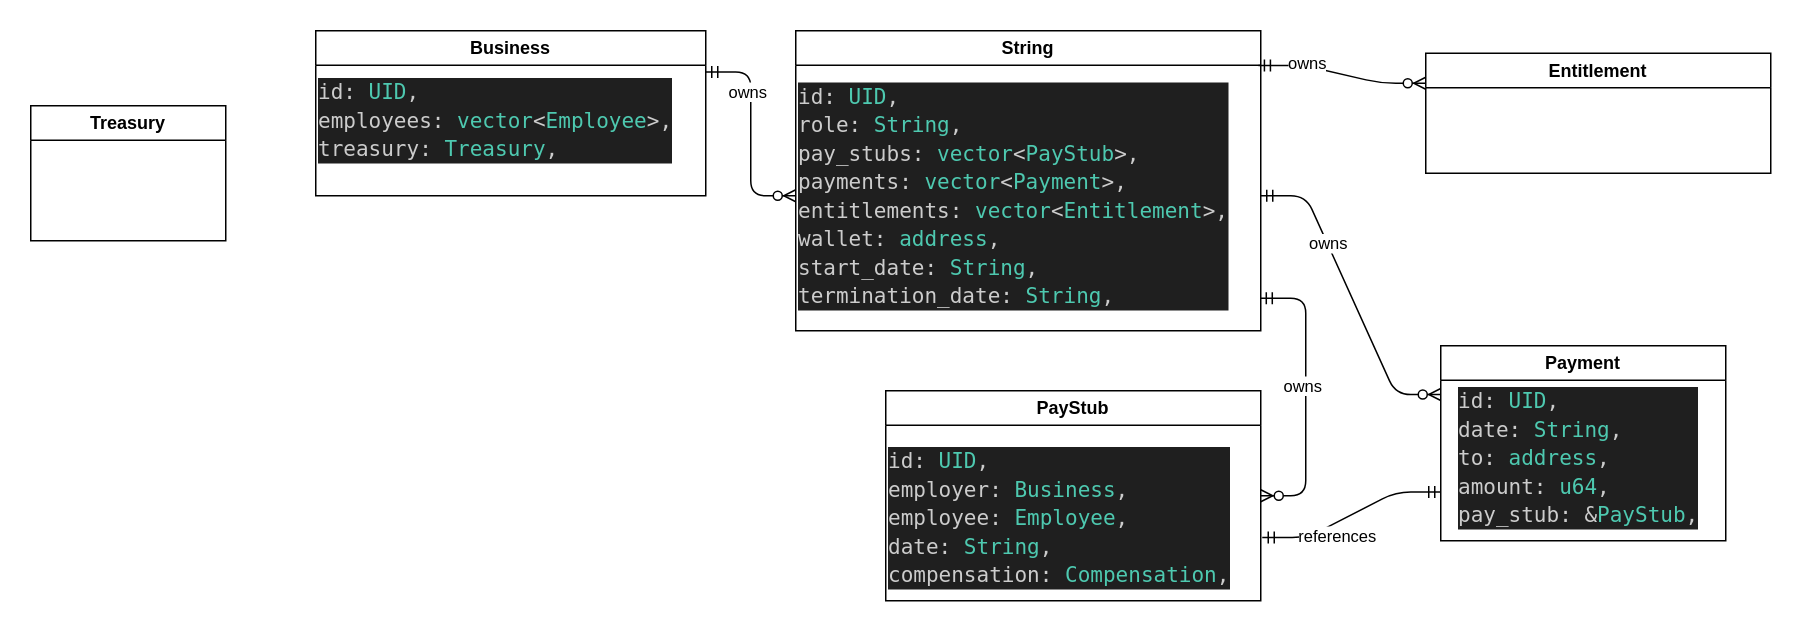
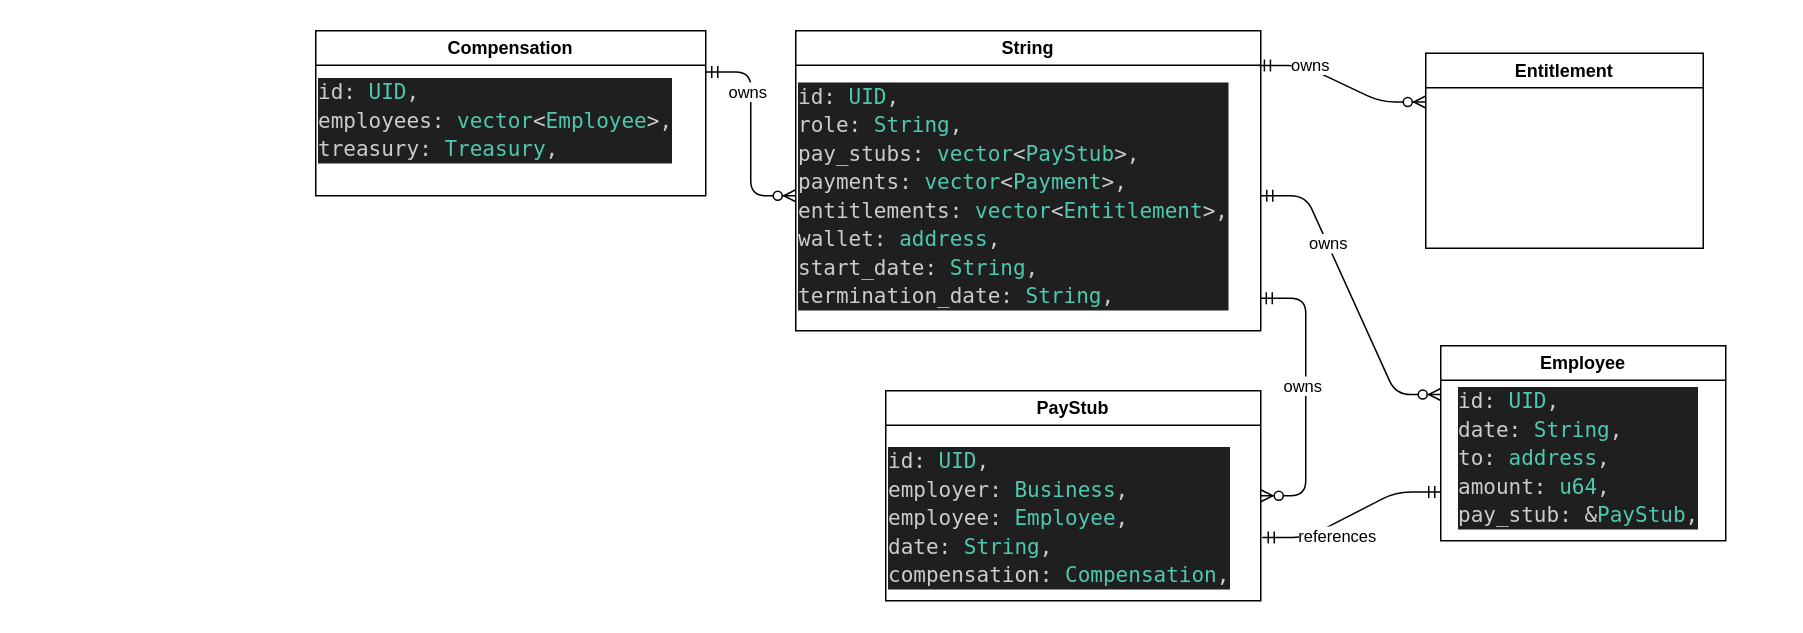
node "Business": label "Business" -> "Compensation"
node "Entitlement": size 345x120 -> 278x195
node "Treasury": removed
node "Payment": label "Payment" -> "Employee"
